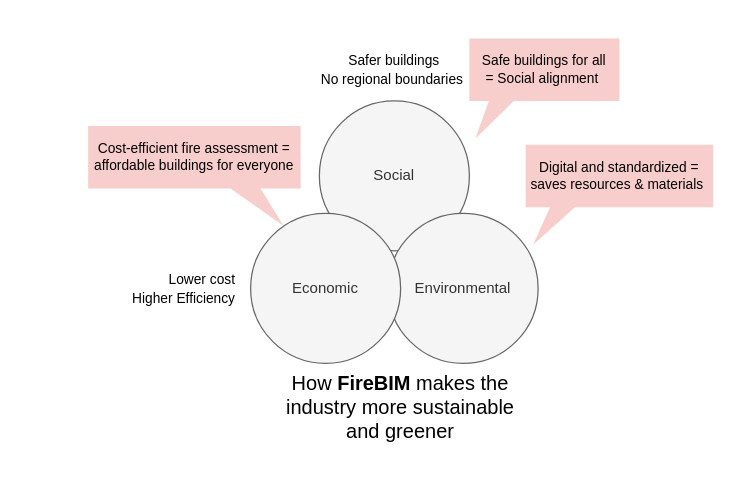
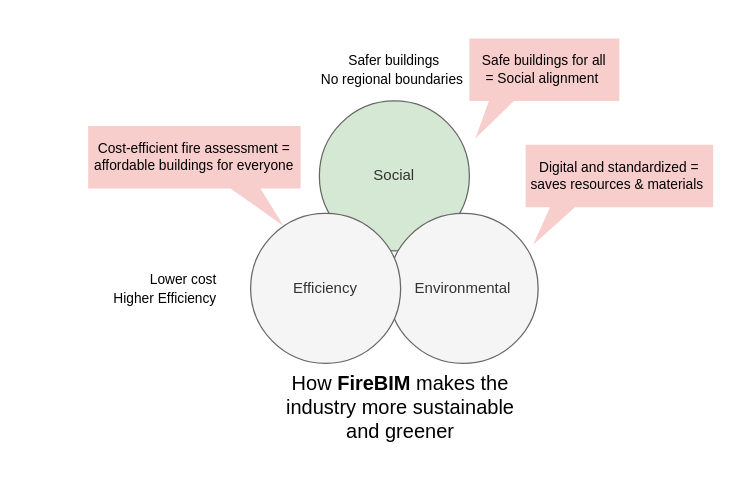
node "Social": fillcolor #f5f5f5 -> #d5e8d4
node "Lower cost Higher Efficiency": moved (132, 288) -> (113, 288)
node "Economic": label "Economic" -> "Efficiency"
